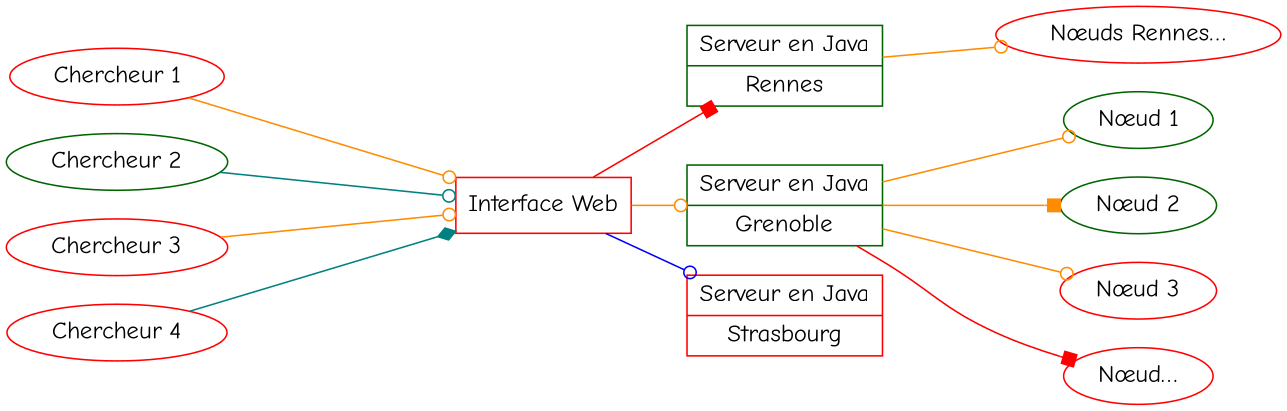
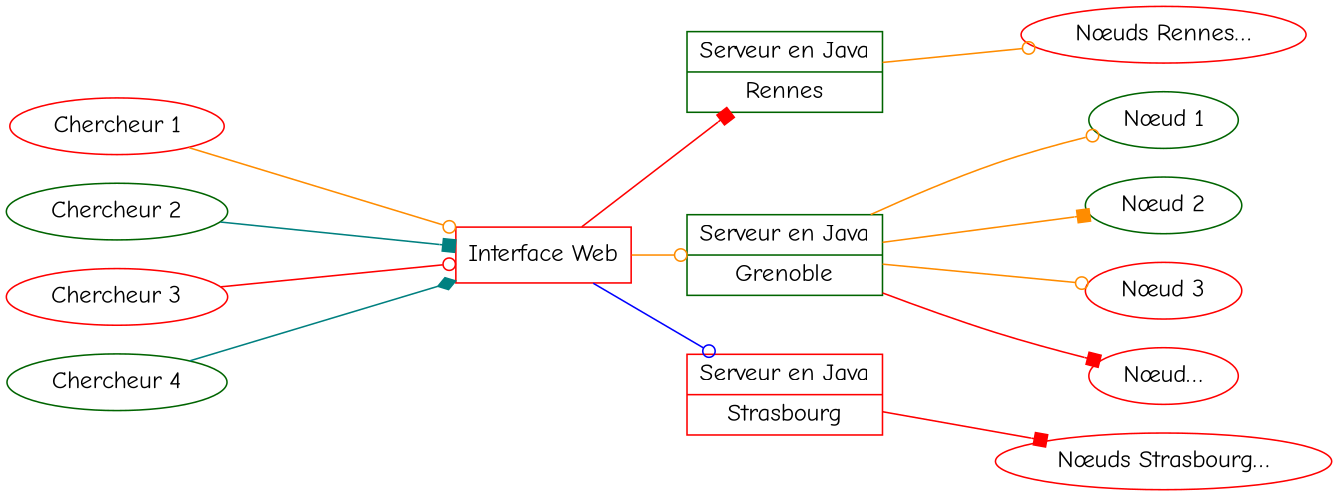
edge "Chercheur 2" -> "Interface Web": arrowhead odot -> box
edge "Chercheur 3" -> "Interface Web": color darkorange -> red
node "Chercheur 4": color red -> darkgreen
node "Nœuds Strasbourg…": added
